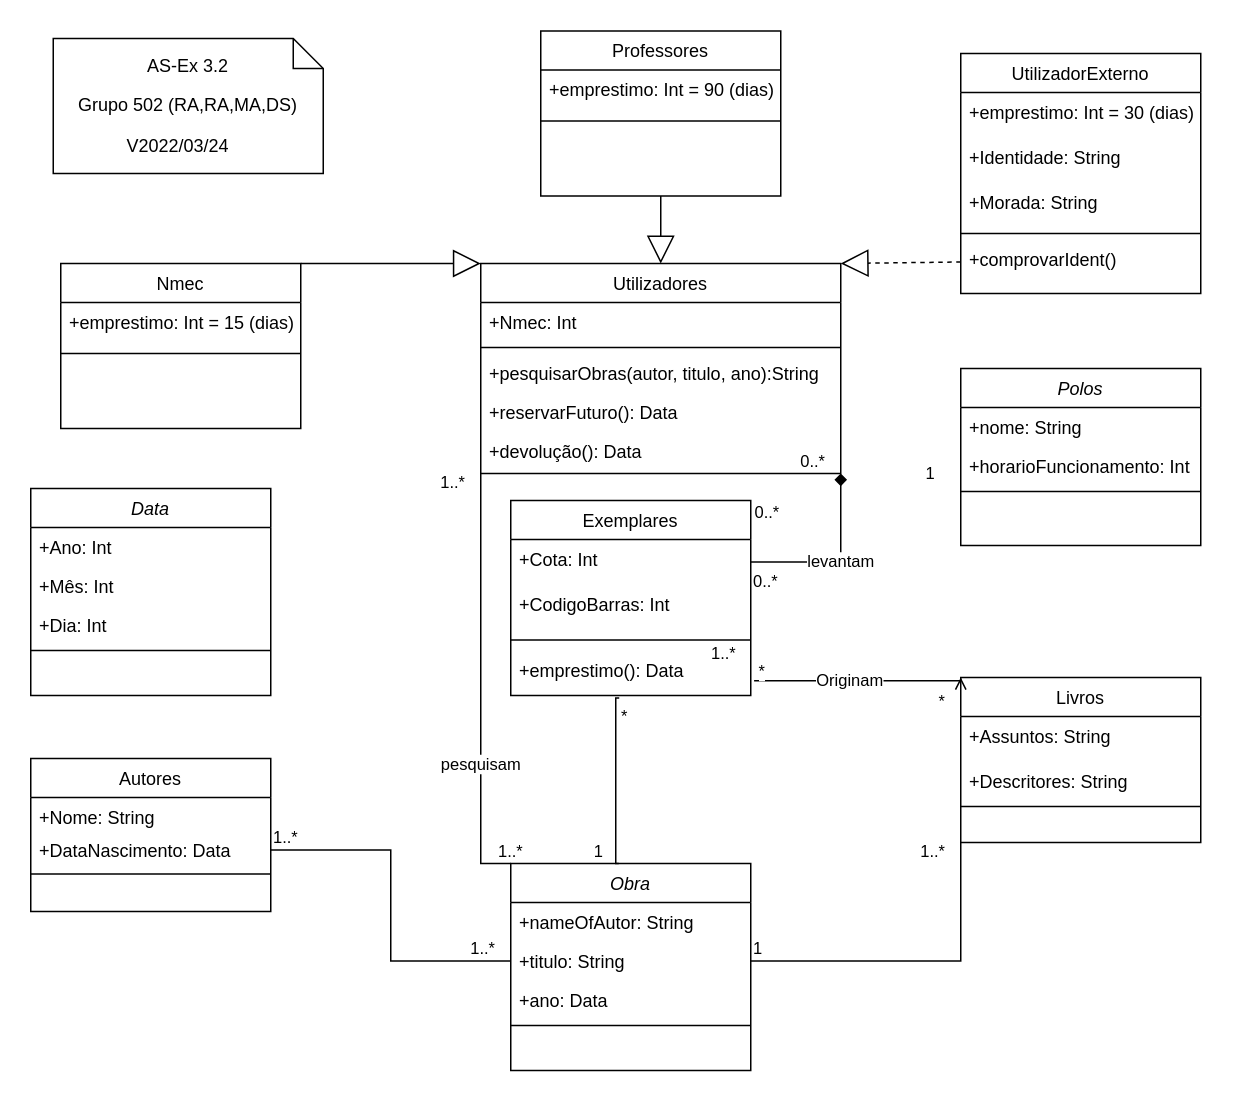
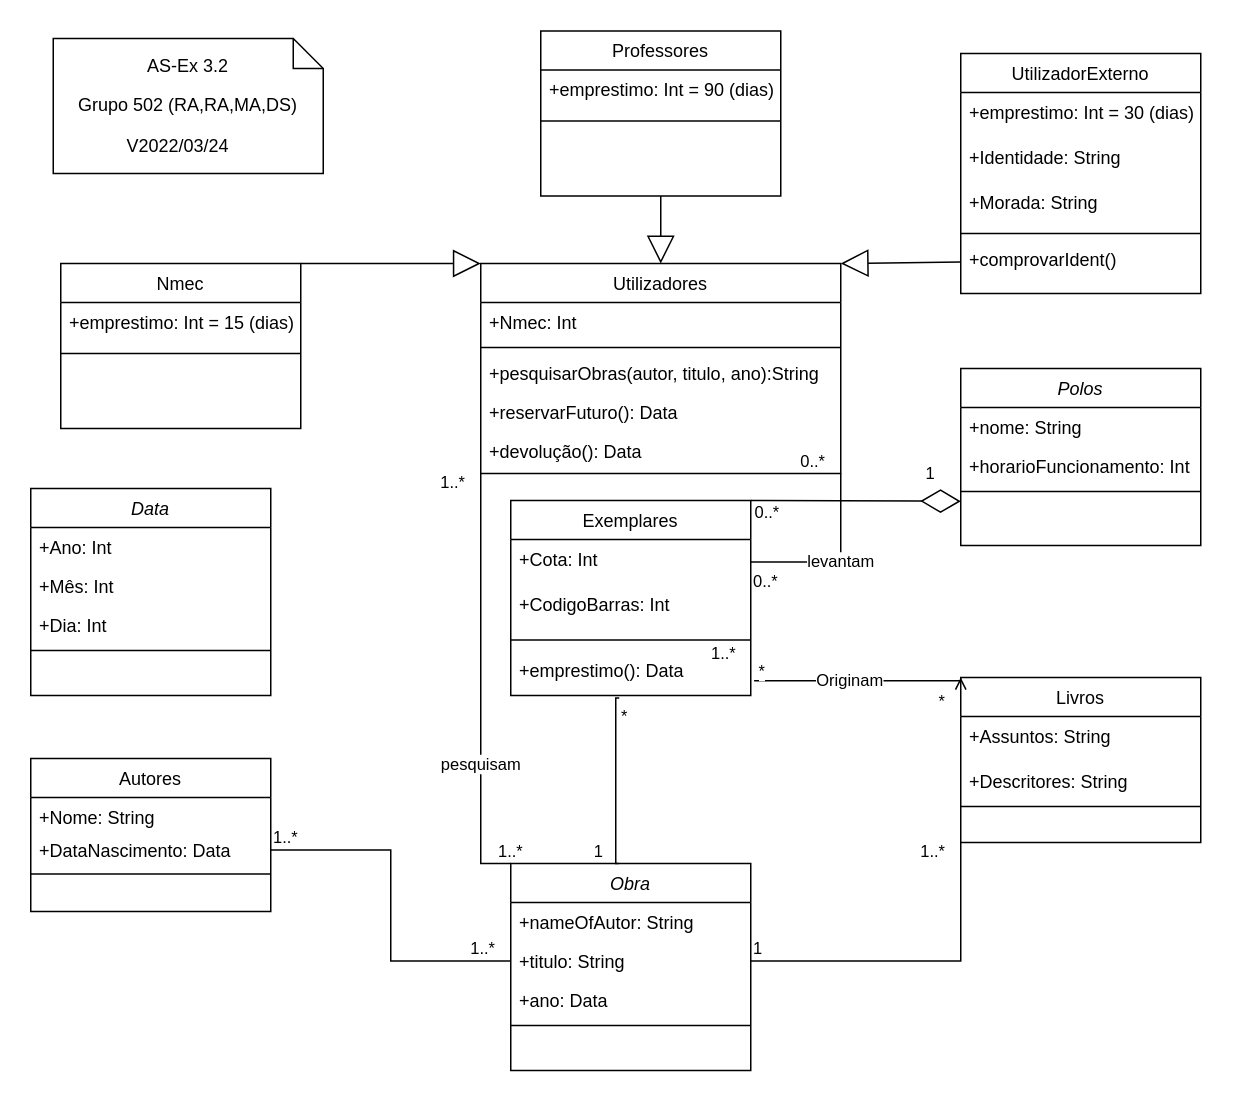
edge "+comprovarIdent()" -> "Utilizadores": style dashed -> solid
edge "+Cota: Int" -> "Utilizadores": arrowhead diamond -> none
edge "Exemplares" -> "Polos": added
